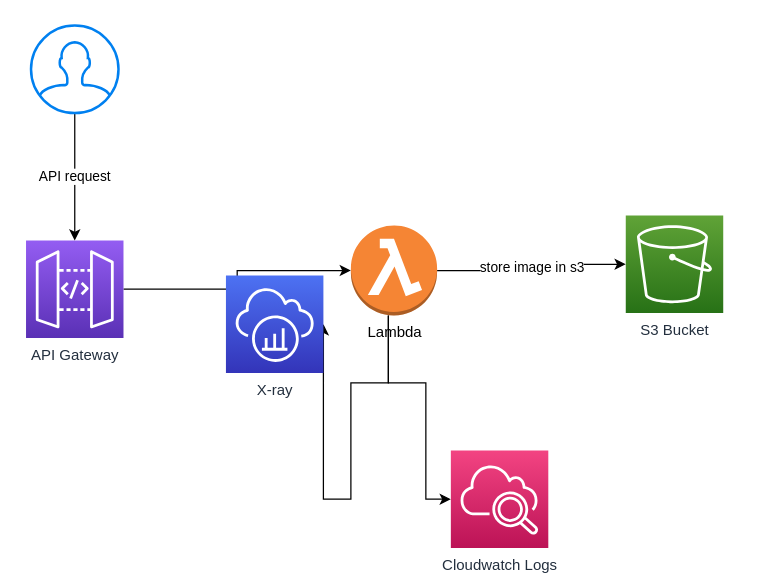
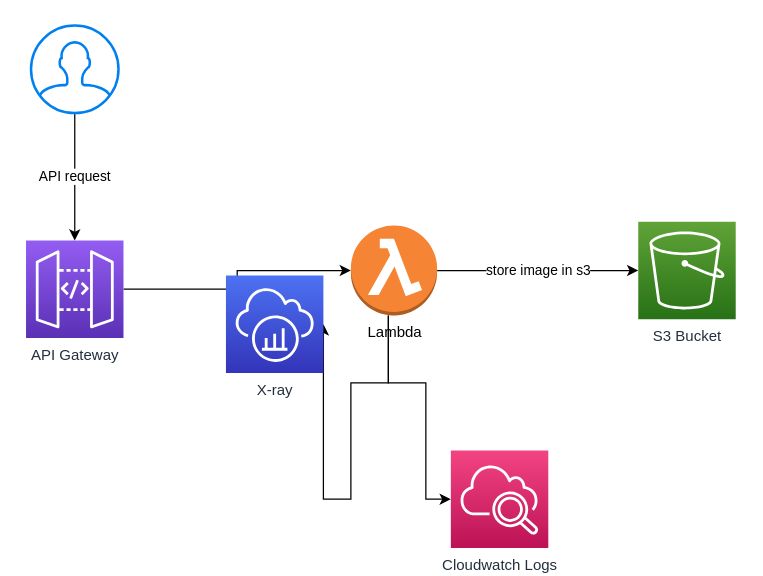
node "S3 Bucket": moved (674, 264) -> (687, 271)
